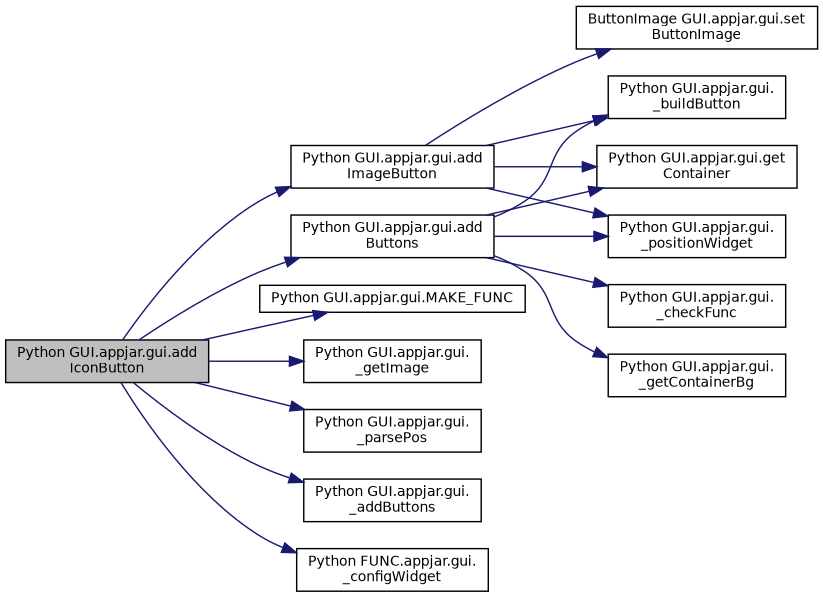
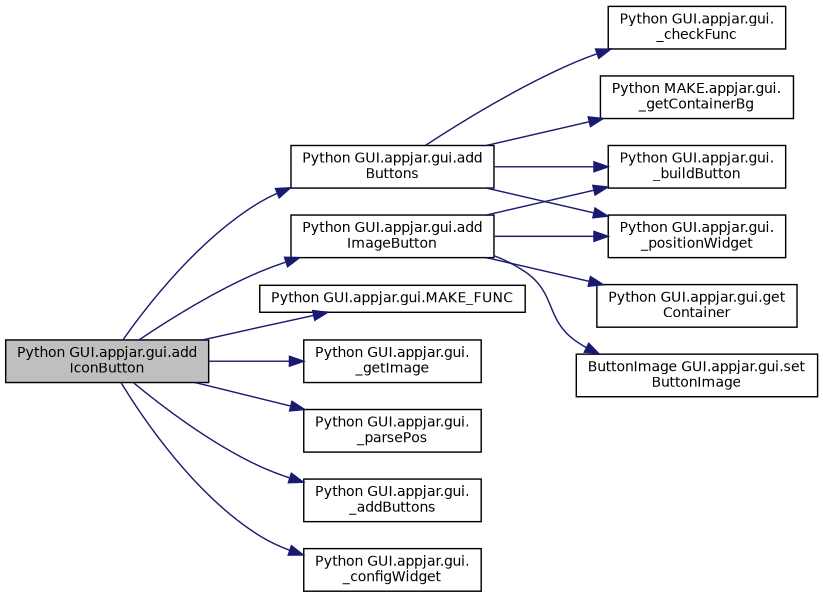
edge "Python GUI.appjar.gui.add Buttons" -> "Python GUI.appjar.gui.get Container": removed
node "Python GUI.appjar.gui. _getContainerBg": label "Python GUI.appjar.gui. _getContainerBg" -> "Python MAKE.appjar.gui. _getContainerBg"
node "Python FUNC.appjar.gui. _configWidget": label "Python FUNC.appjar.gui. _configWidget" -> "Python GUI.appjar.gui. _configWidget"
